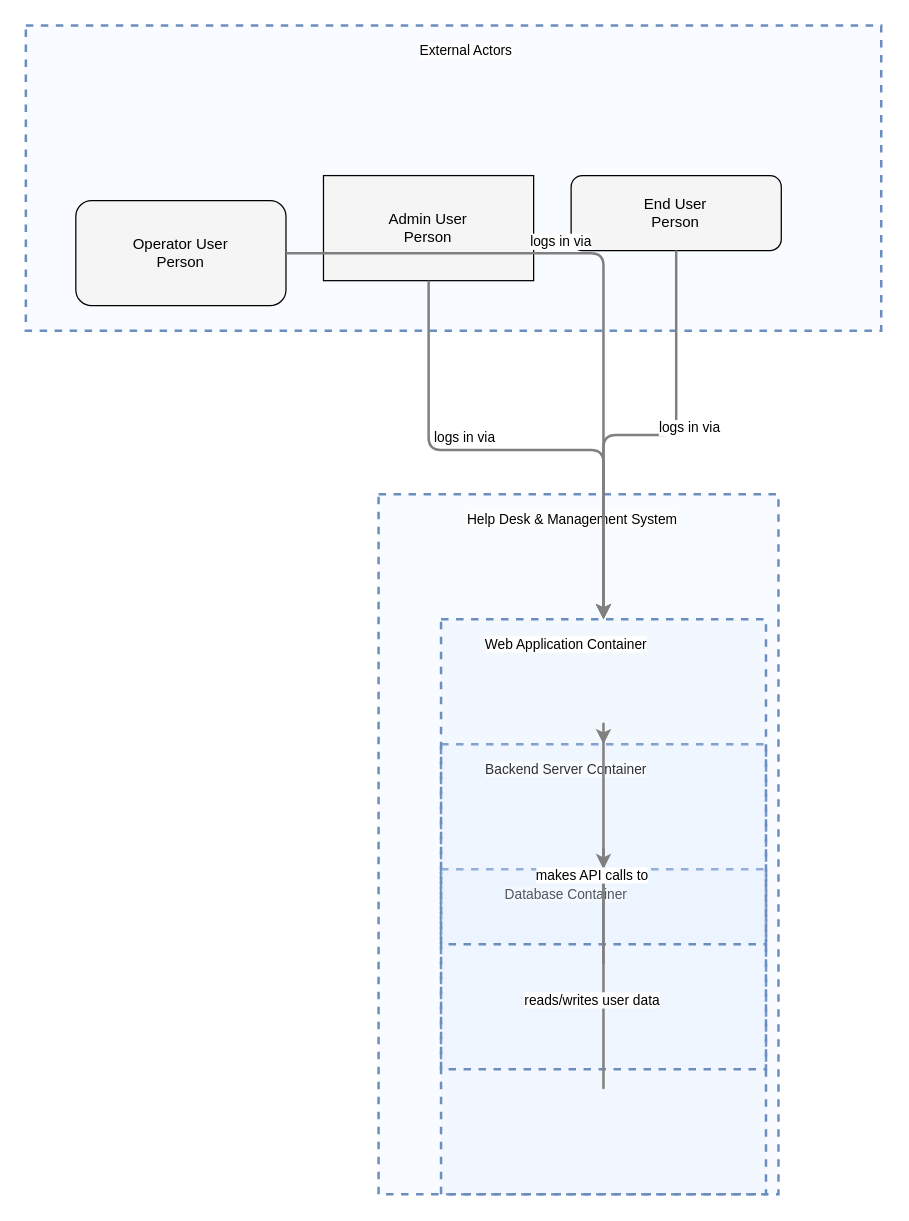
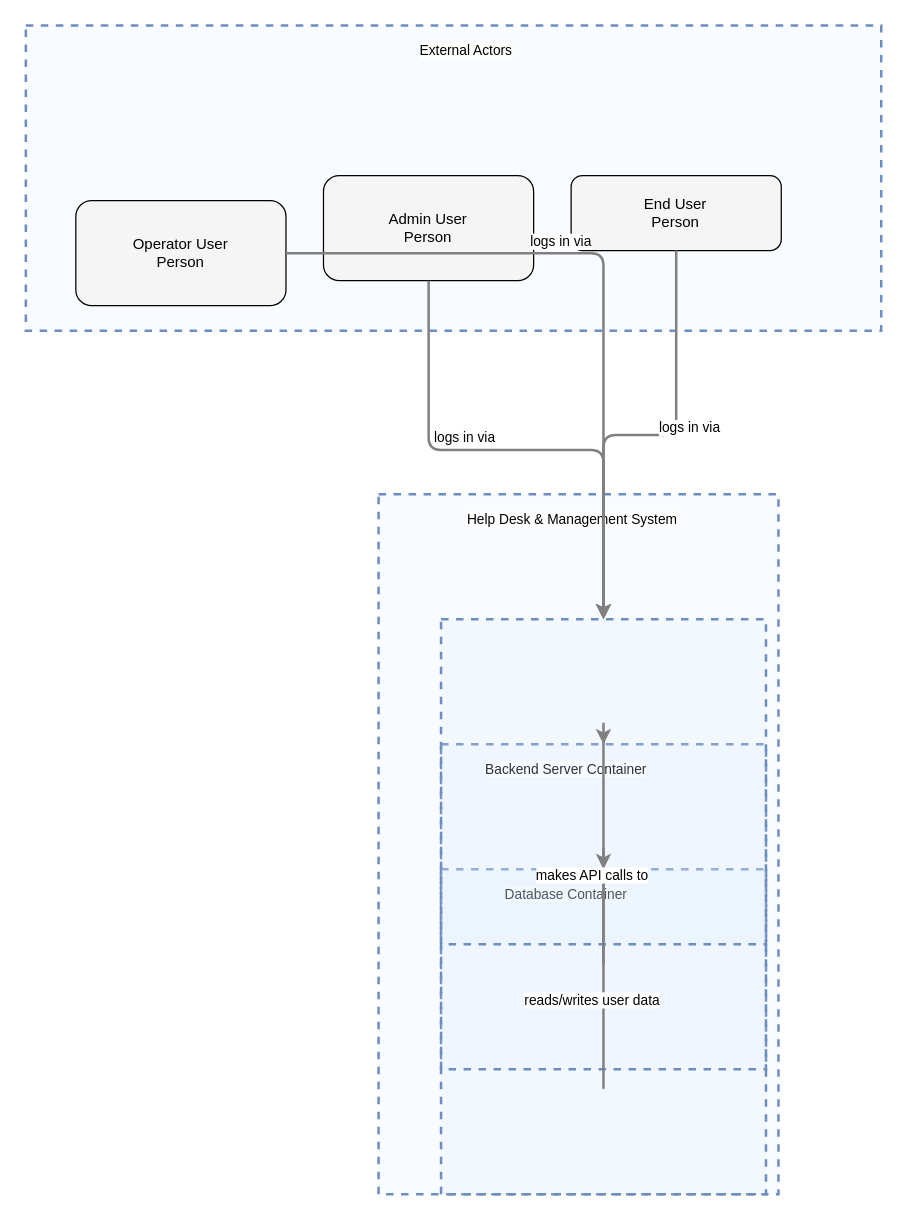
node "Admin User Person": shape rectangle -> rounded rectangle
node "Web Application Container": removed
